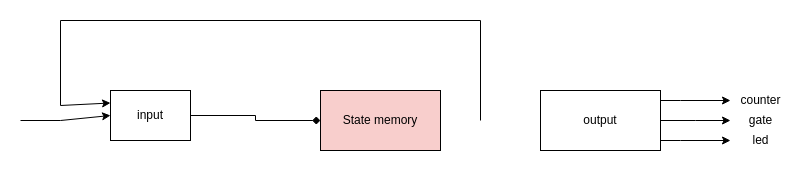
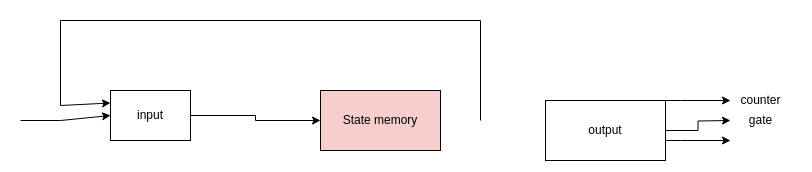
edge "input" -> "State memory": arrowhead diamond -> classic
node "output": moved (601, 121) -> (606, 131)
node "led": removed
